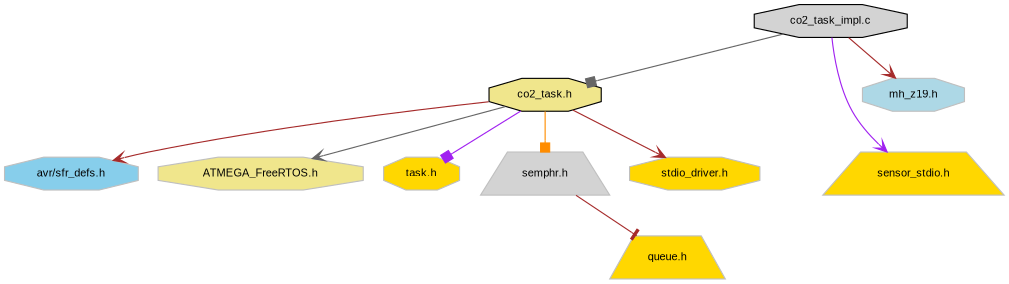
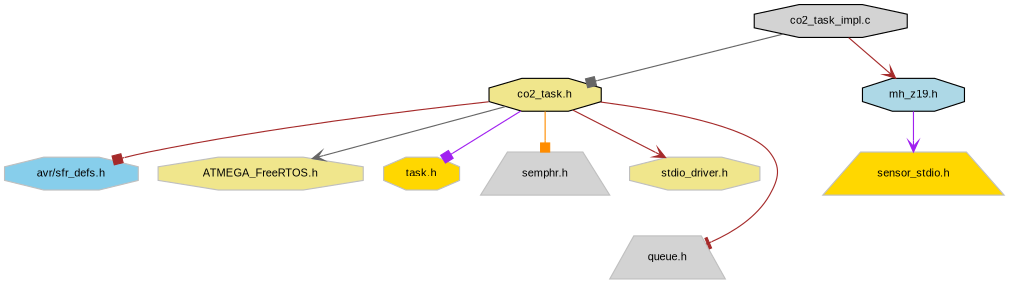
node "mh_z19.h": color grey75 -> black
edge "co2_task_impl.c" -> "sensor_stdio.h": now "mh_z19.h" -> "sensor_stdio.h"
edge "co2_task.h" -> "avr/sfr_defs.h": arrowhead vee -> box
node "stdio_driver.h": fillcolor gold -> khaki
edge "semphr.h" -> "queue.h": now "co2_task.h" -> "queue.h"
node "queue.h": fillcolor gold -> lightgrey
